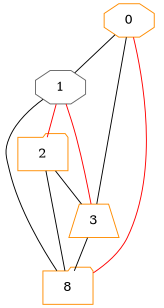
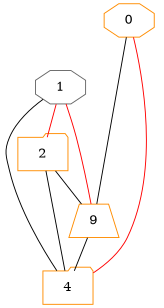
edge "0" -- "1": removed
node "3": label "3" -> "9"
node "8": label "8" -> "4"
